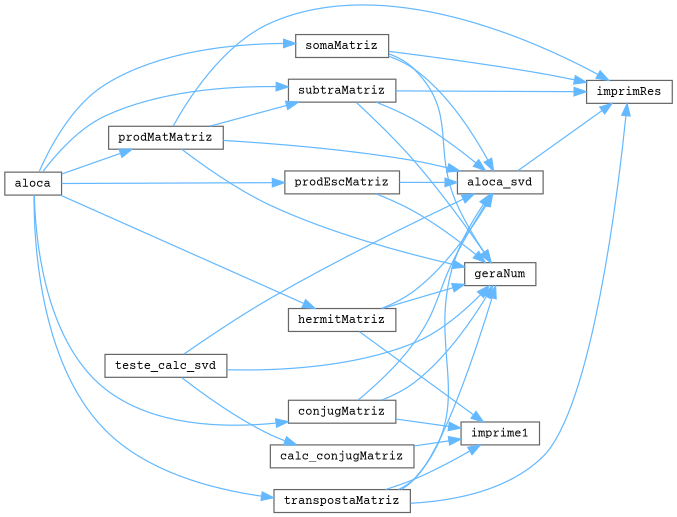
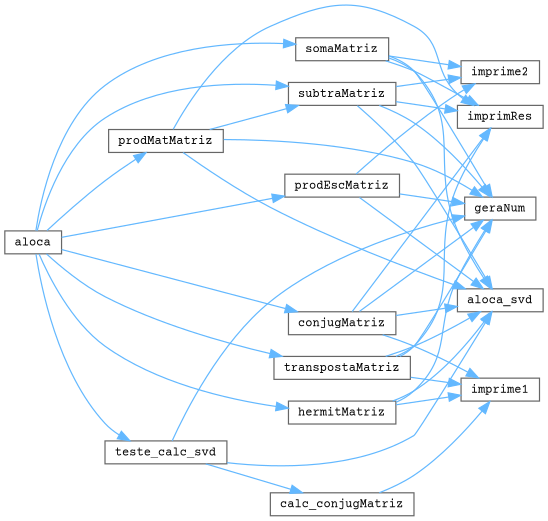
node "imprime2": added
edge "aloca_svd" -> "imprimRes": now "conjugMatriz" -> "imprimRes"
edge "aloca" -> "teste_calc_svd": added
